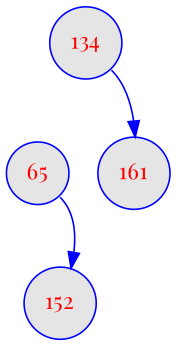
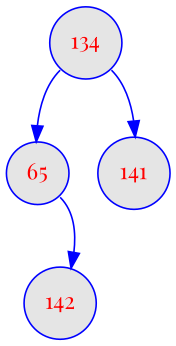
edge "134" -> "65": added
node "161": label "161" -> "141"
node "152": label "152" -> "142"
